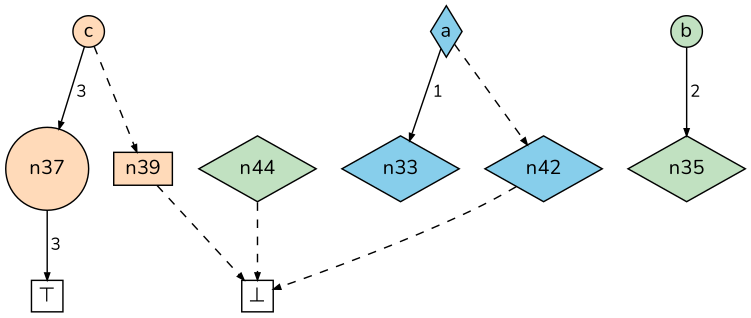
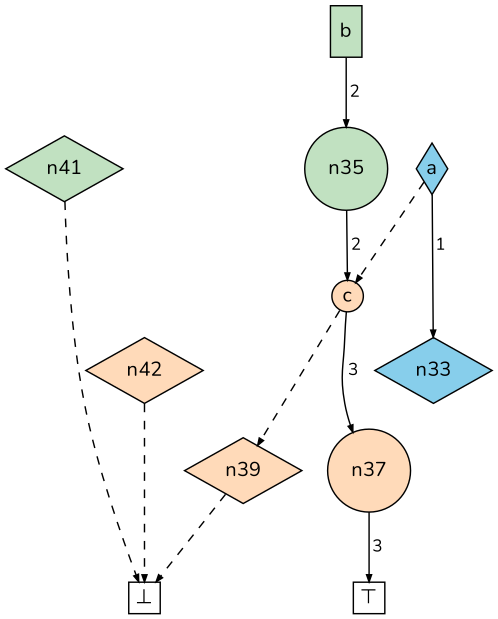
node "b": shape circle -> box
edge "a" -> "n42": now "a" -> "c"
node "n39": shape box -> diamond
node "n44": label "n44" -> "n41"
node "n42": fillcolor skyblue -> peachpuff
node "n35": shape diamond -> circle
edge "n35" -> "c": added, label "2"
